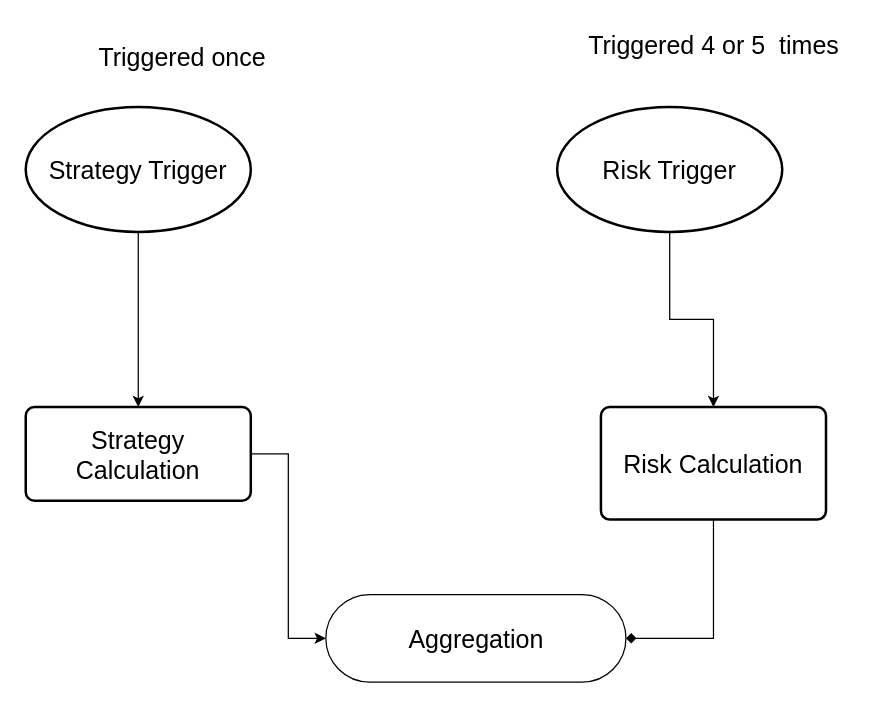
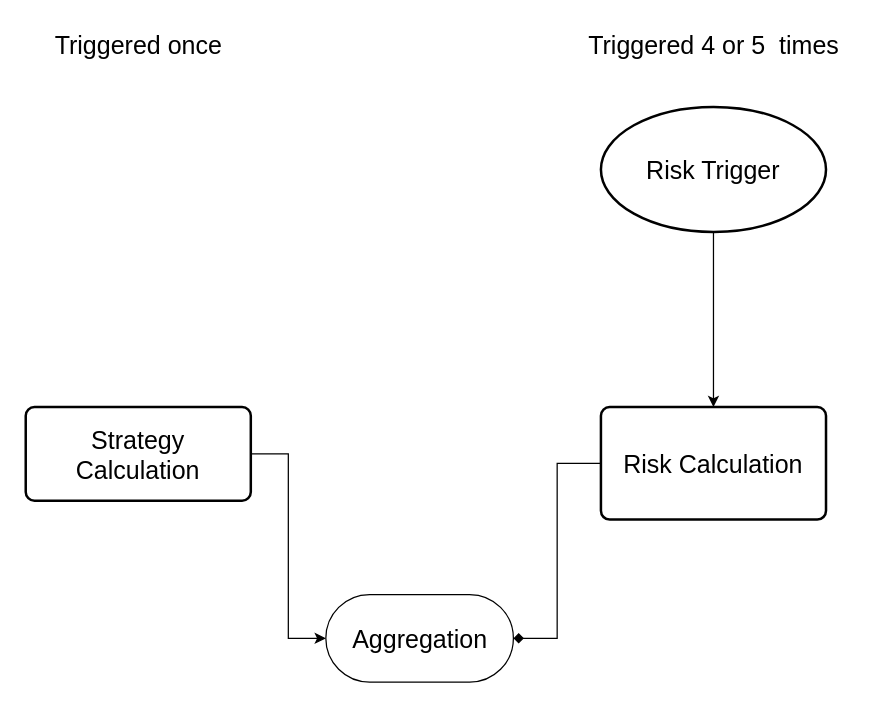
node "Triggered once": moved (182, 57) -> (138, 44)
node "Strategy Trigger": removed
node "Risk Trigger": moved (669, 169) -> (713, 169)
edge "Strategy Trigger" -> "Strategy Calculation": removed
node "Aggregation": size 300x88 -> 188x88
